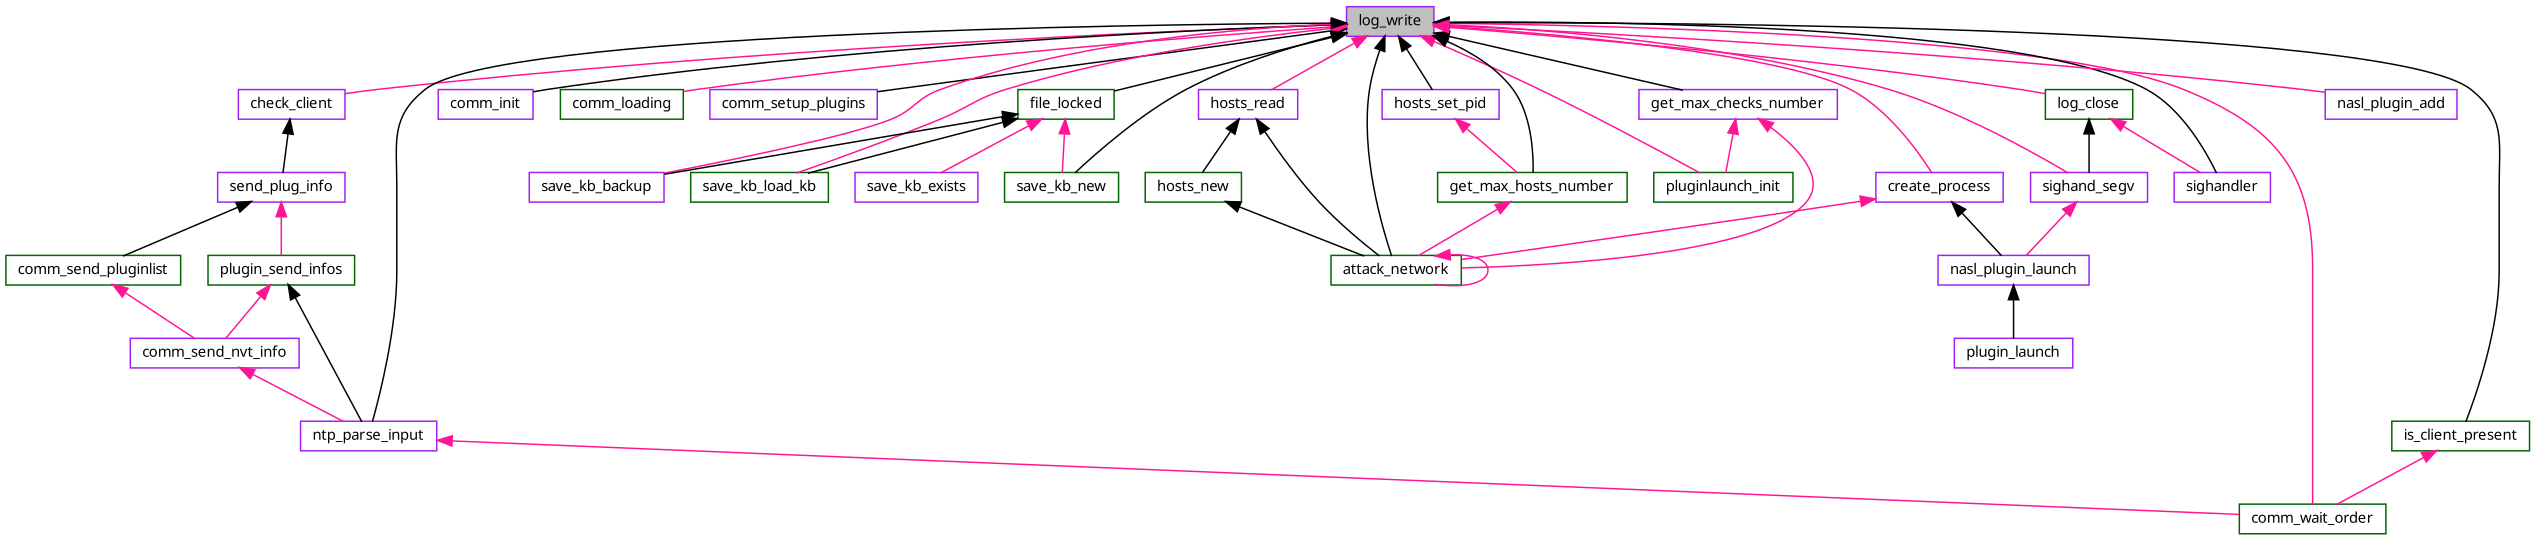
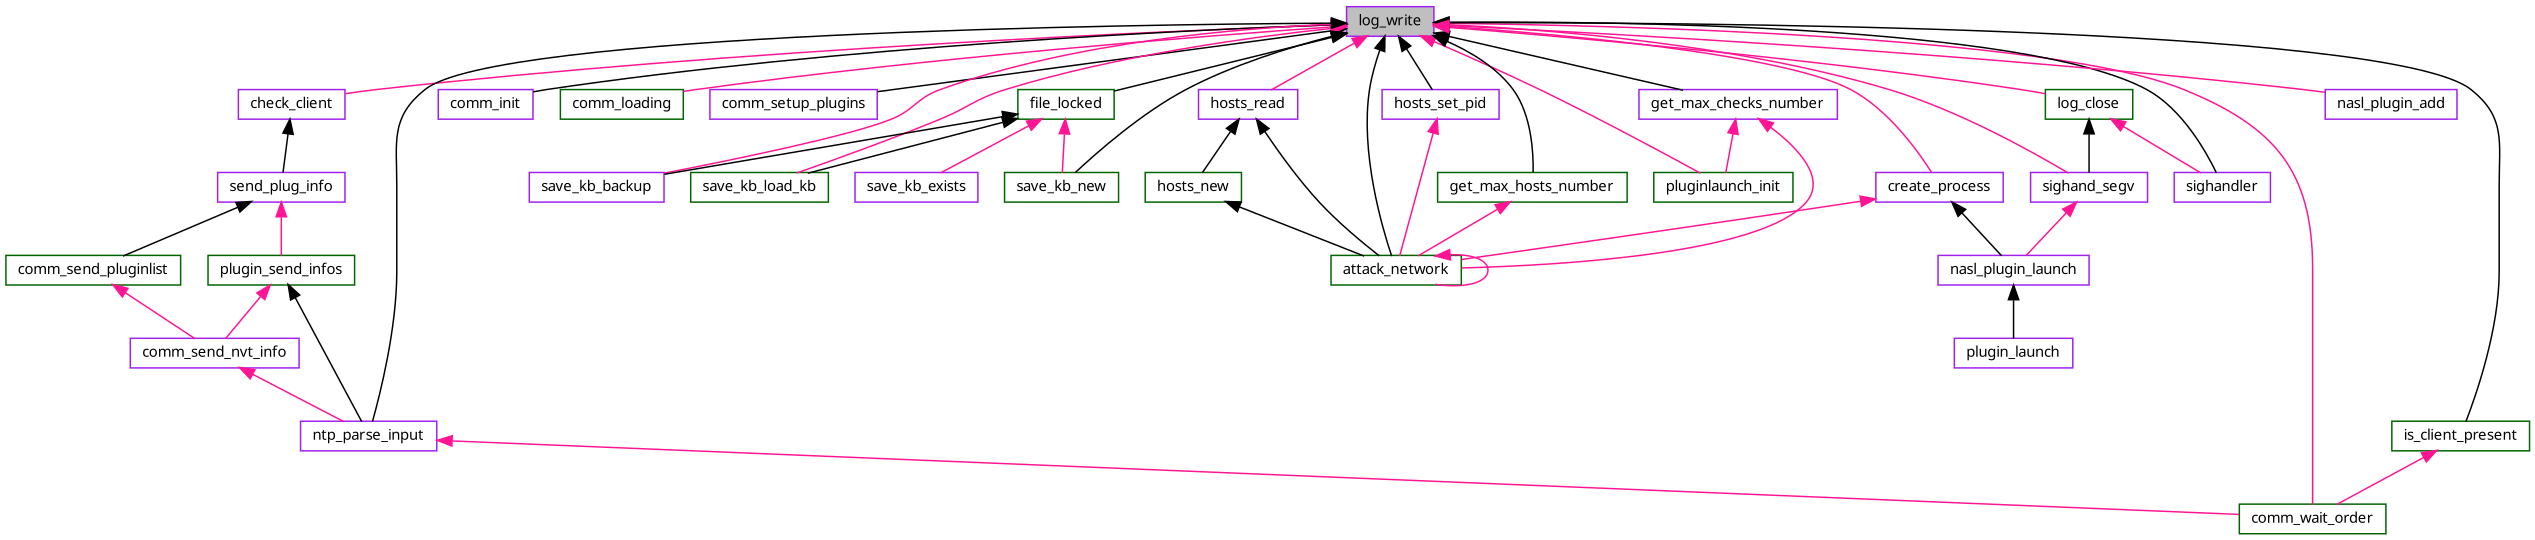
edge "get_max_hosts_number" -> "hosts_set_pid": now "attack_network" -> "hosts_set_pid"
